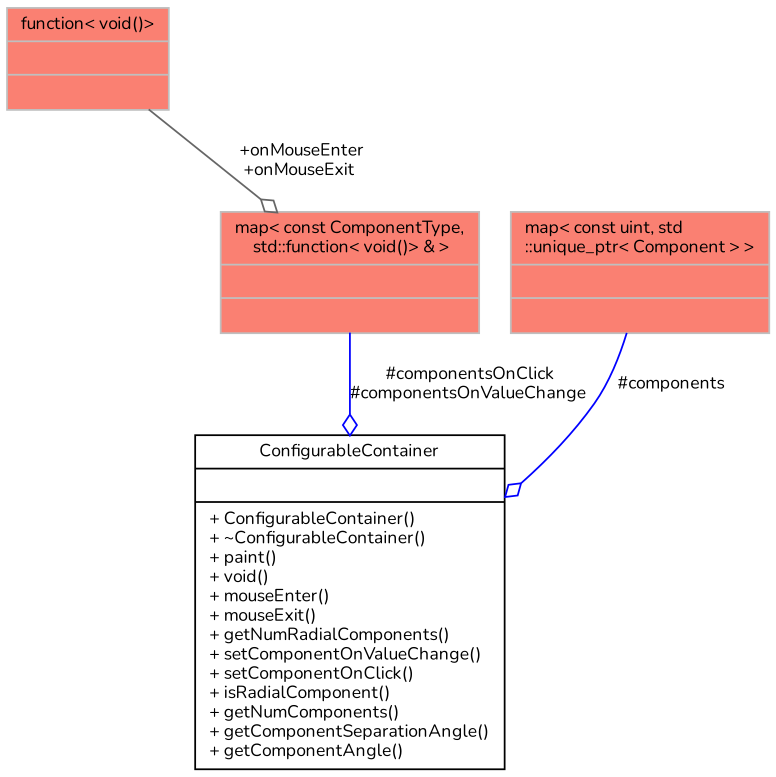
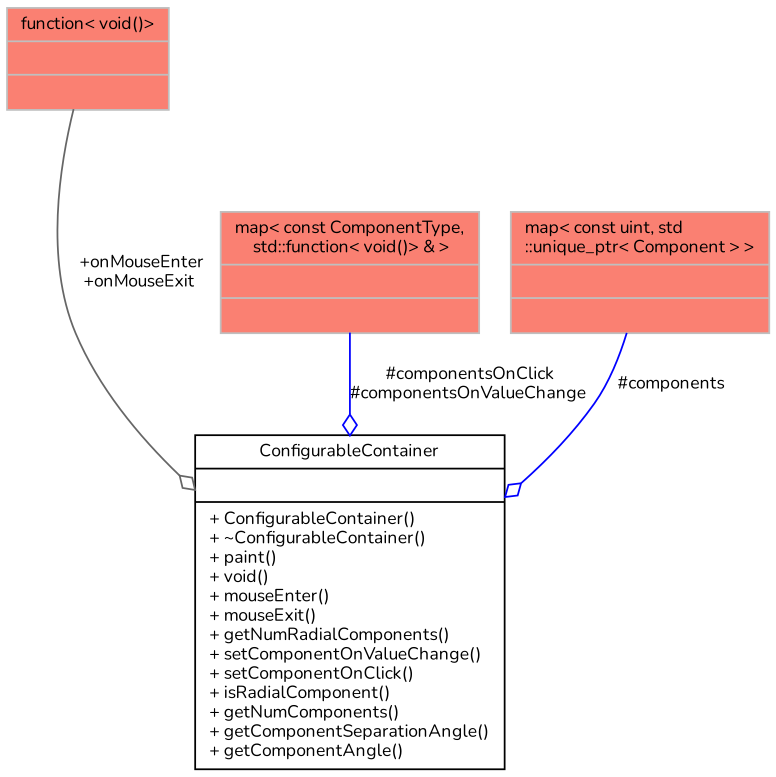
edge "function< void()>" -> "map< const ComponentType,": now "function< void()>" -> "ConfigurableContainer"
